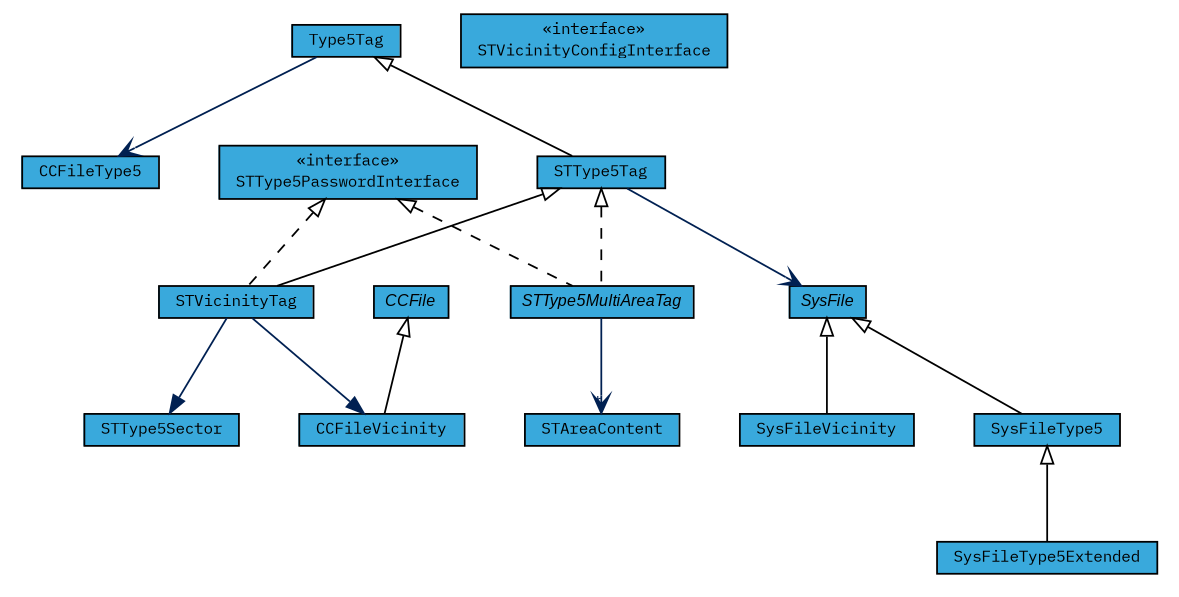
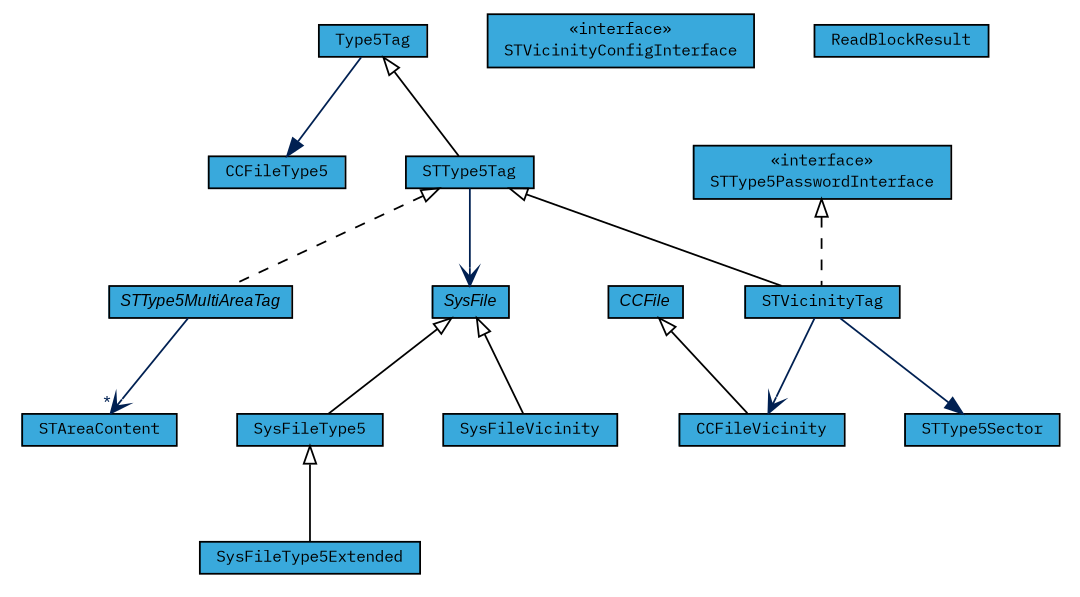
node "ReadBlockResult": added
edge "Type5Tag" -> "CCFileType5": arrowhead open -> normal
edge "STType5MultiAreaTag" -> "STType5PasswordInterface": removed
edge "STVicinityTag" -> "CCFileVicinity": arrowhead normal -> open
